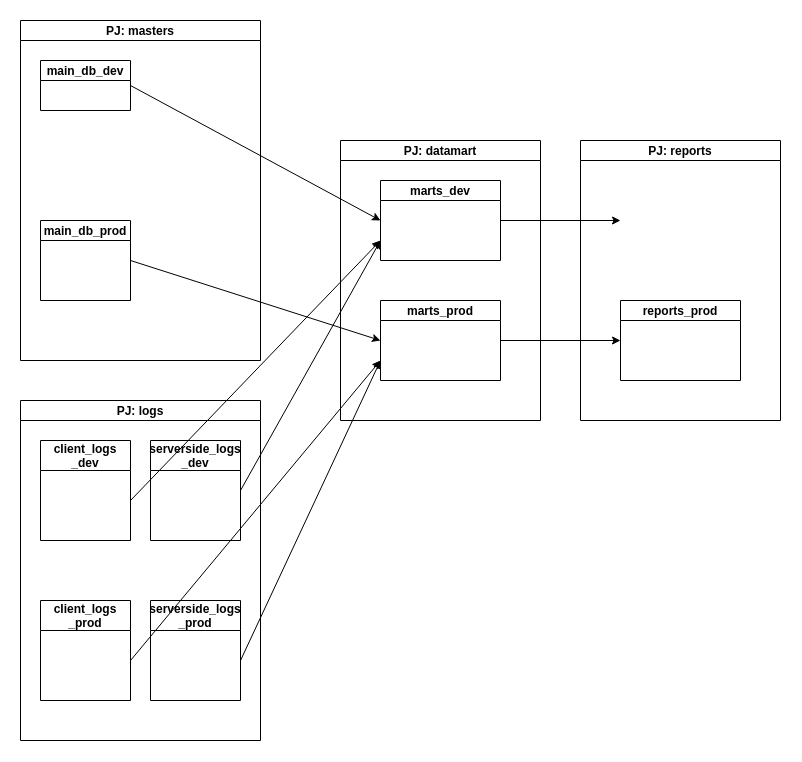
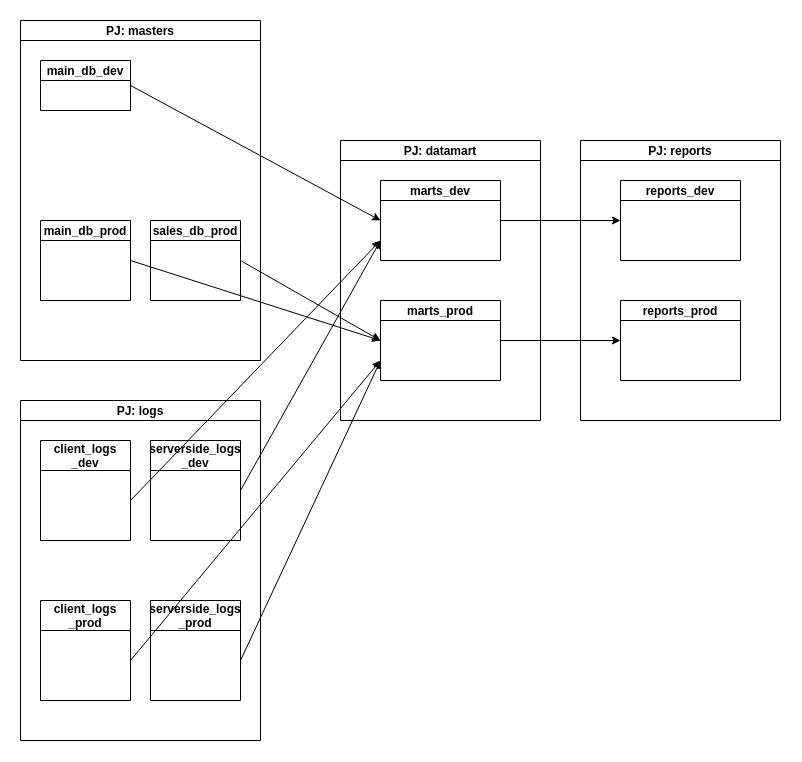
node "reports_dev": added
node "sales_db_prod": added
edge "sales_db_prod" -> "marts_prod": added
